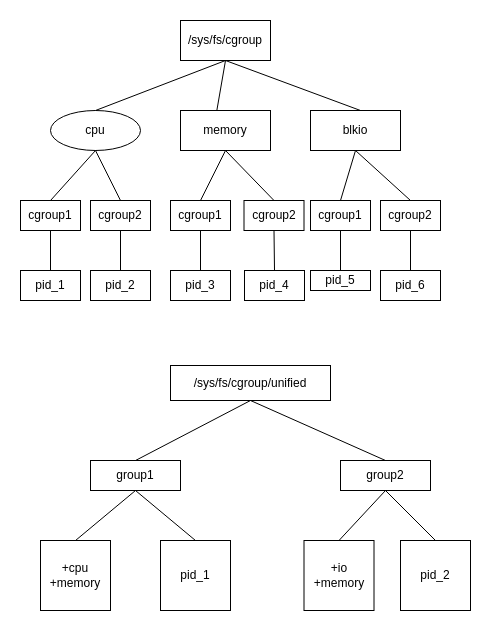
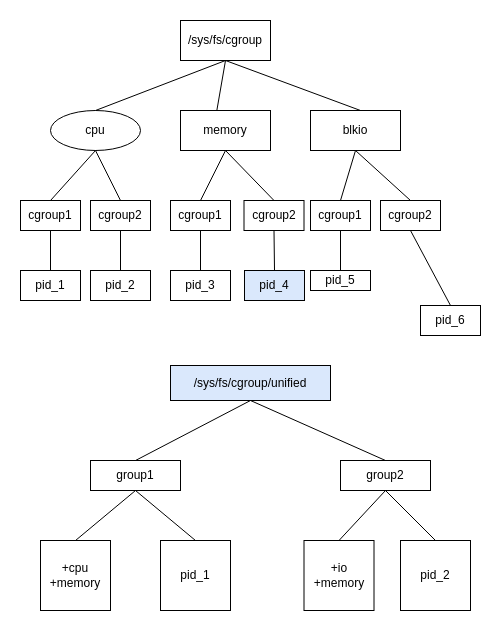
node "pid_4": fillcolor #ffffff -> #dae8fc
node "pid_6": moved (411, 286) -> (451, 321)
node "/sys/fs/cgroup/unified": fillcolor #ffffff -> #dae8fc
